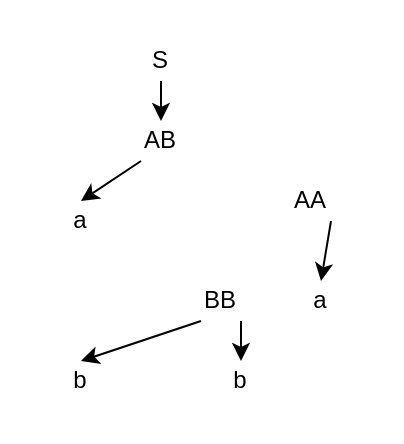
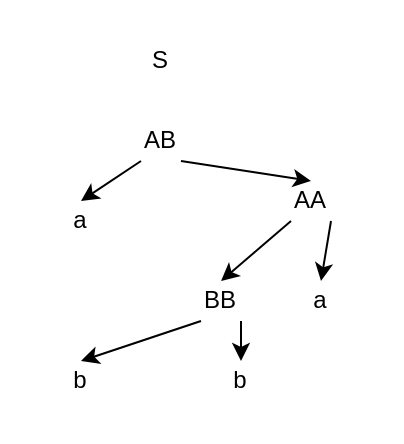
edge "S" -> "AB": removed
edge "AB" -> "AA": added
edge "AA" -> "BB": added
